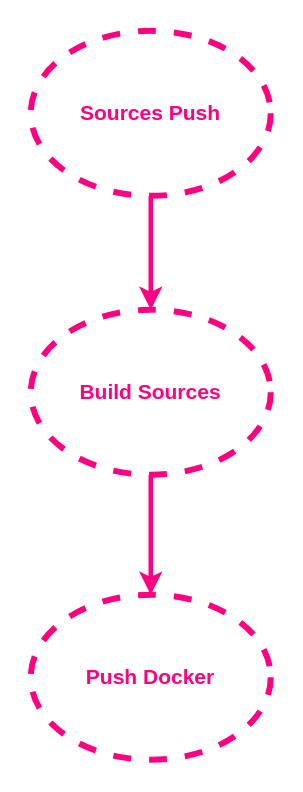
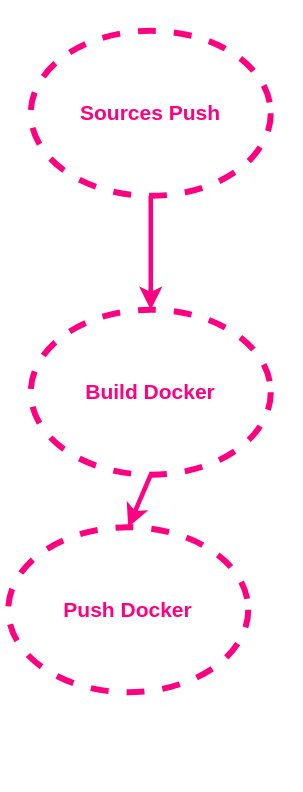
node "Build Sources": label "Build Sources" -> "Build Docker"
node "Push Docker": moved (151, 677) -> (128, 610)
